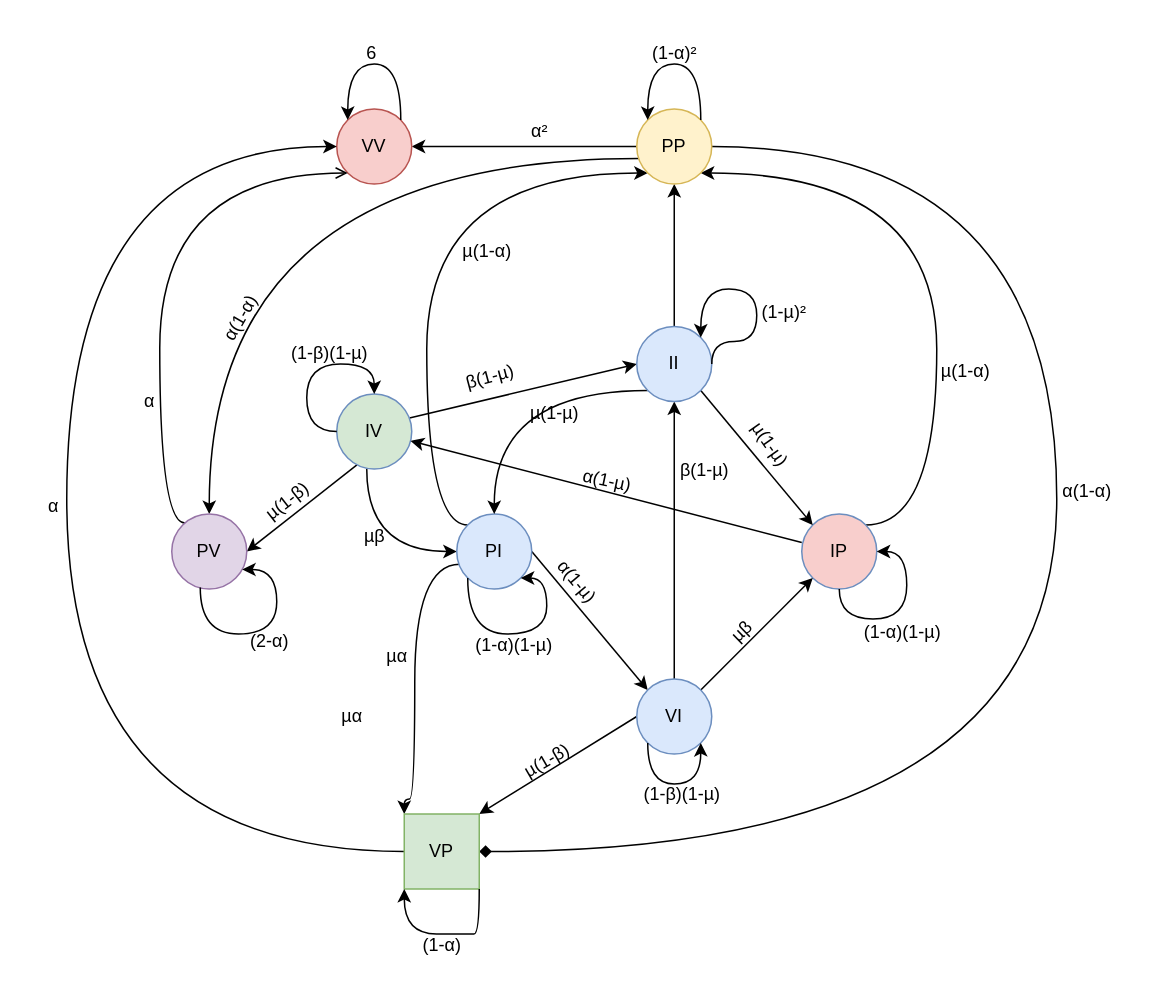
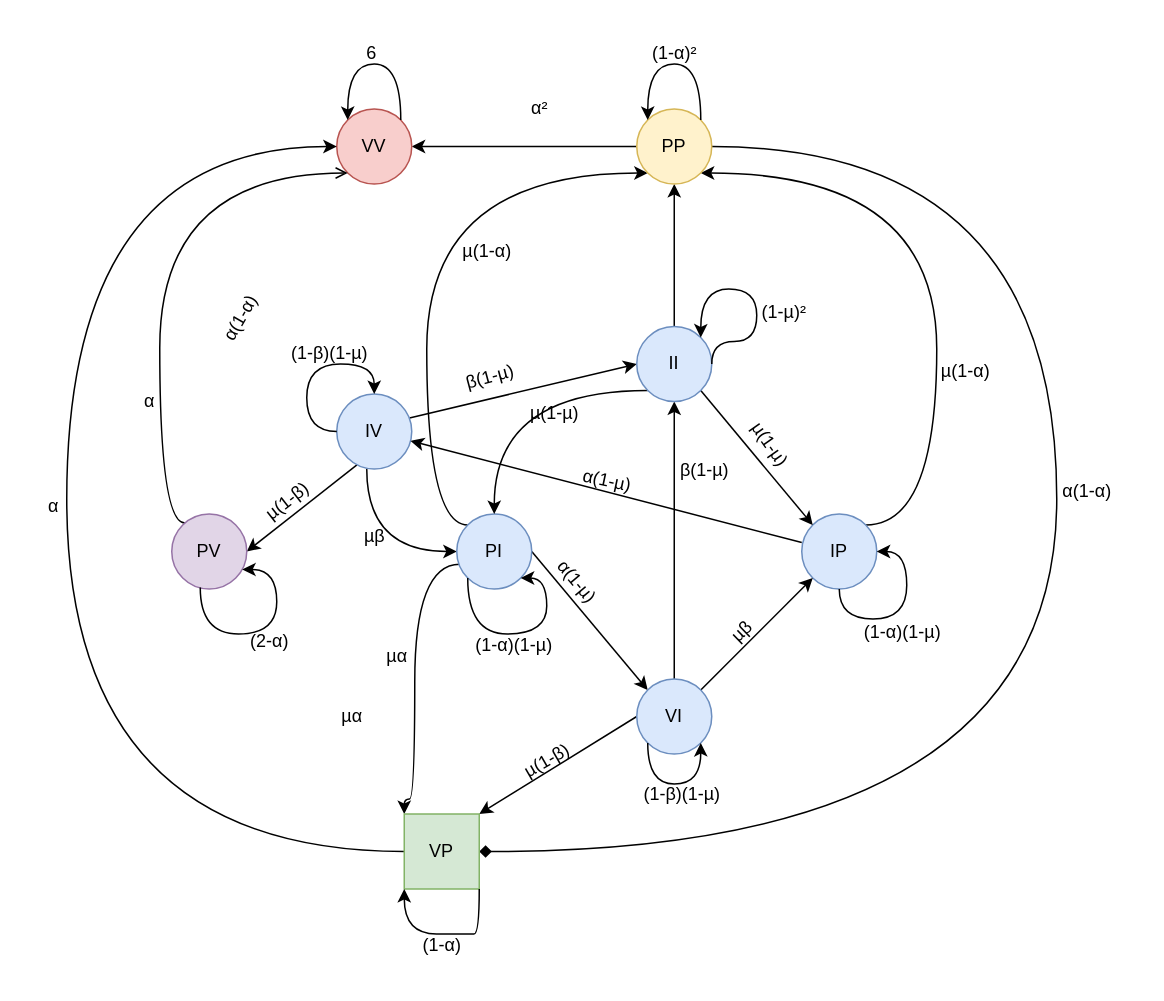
node "α²": moved (539, 131) -> (539, 109)
edge "PP" -> "PV": removed
node "IV": fillcolor #d5e8d4 -> #dae8fc
node "IP": fillcolor #f8cecc -> #dae8fc
